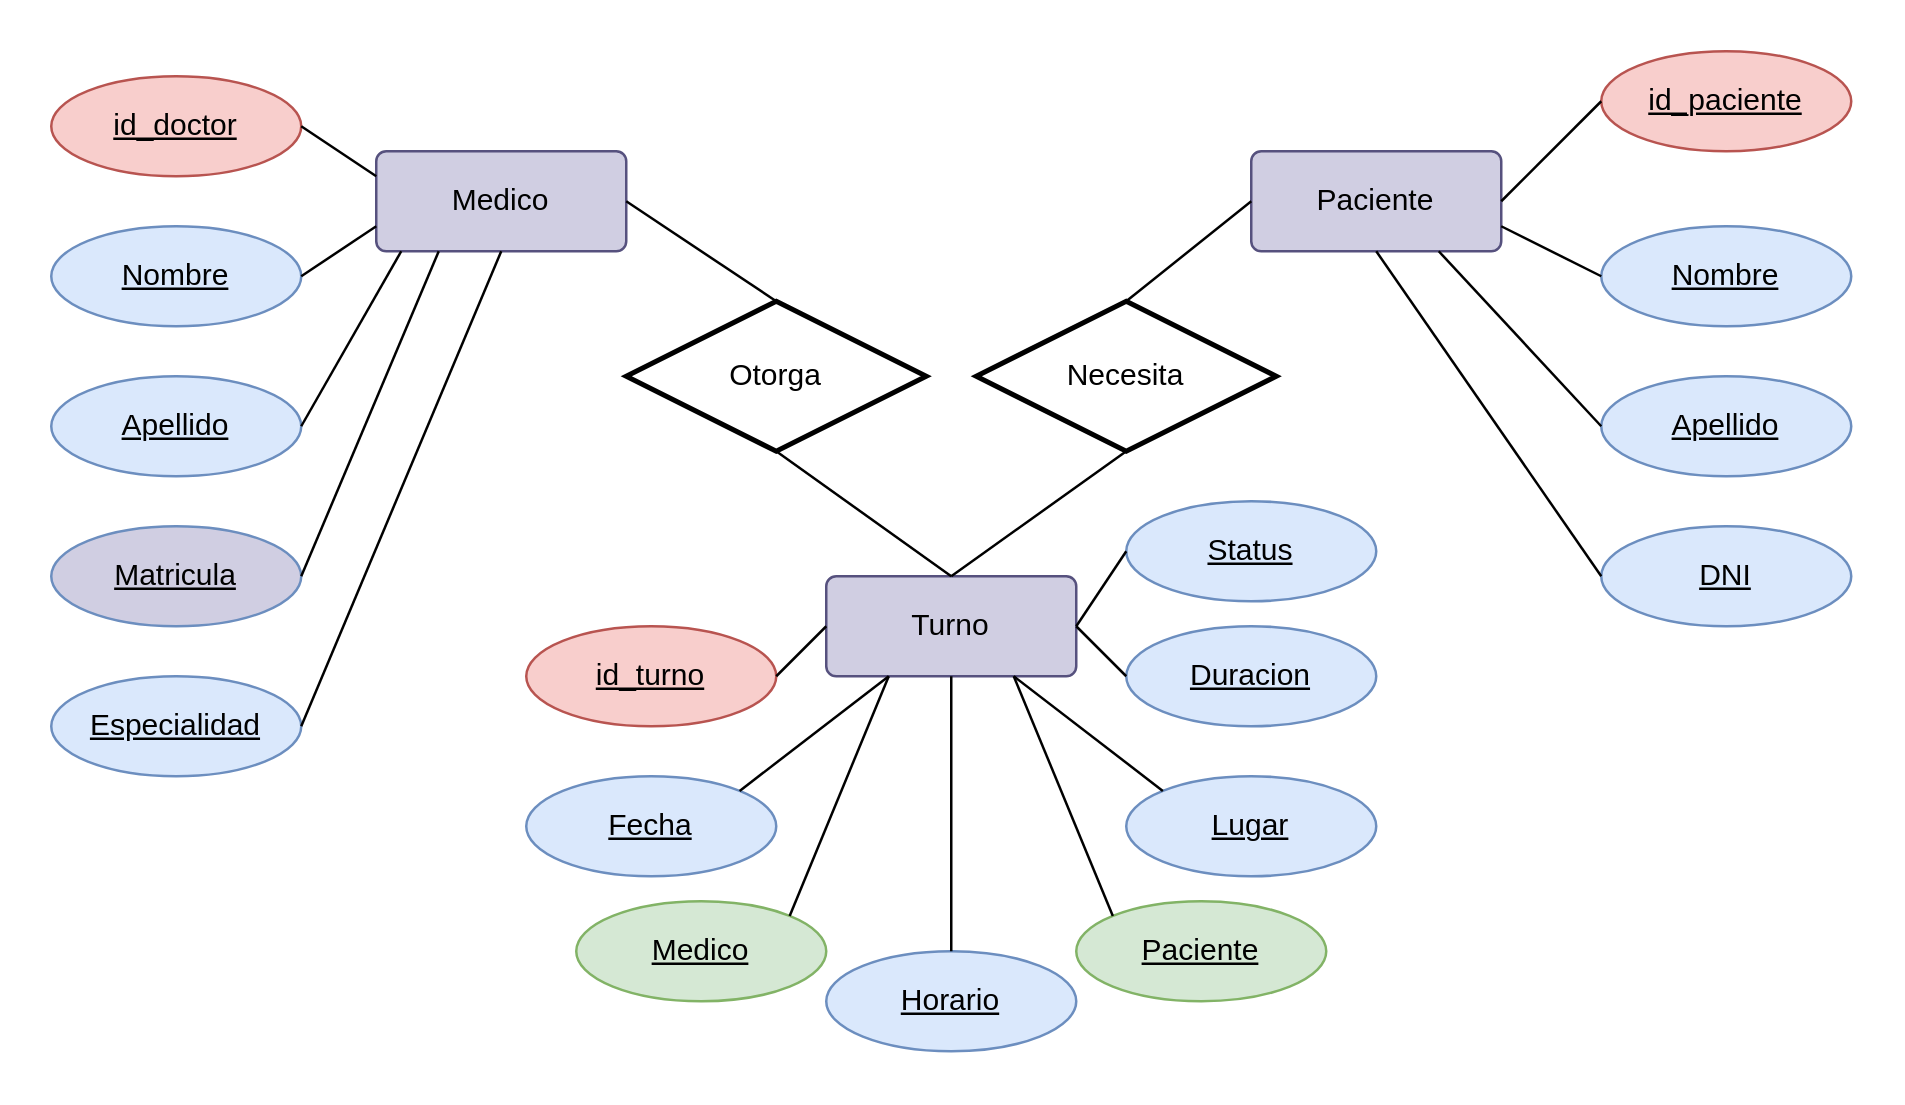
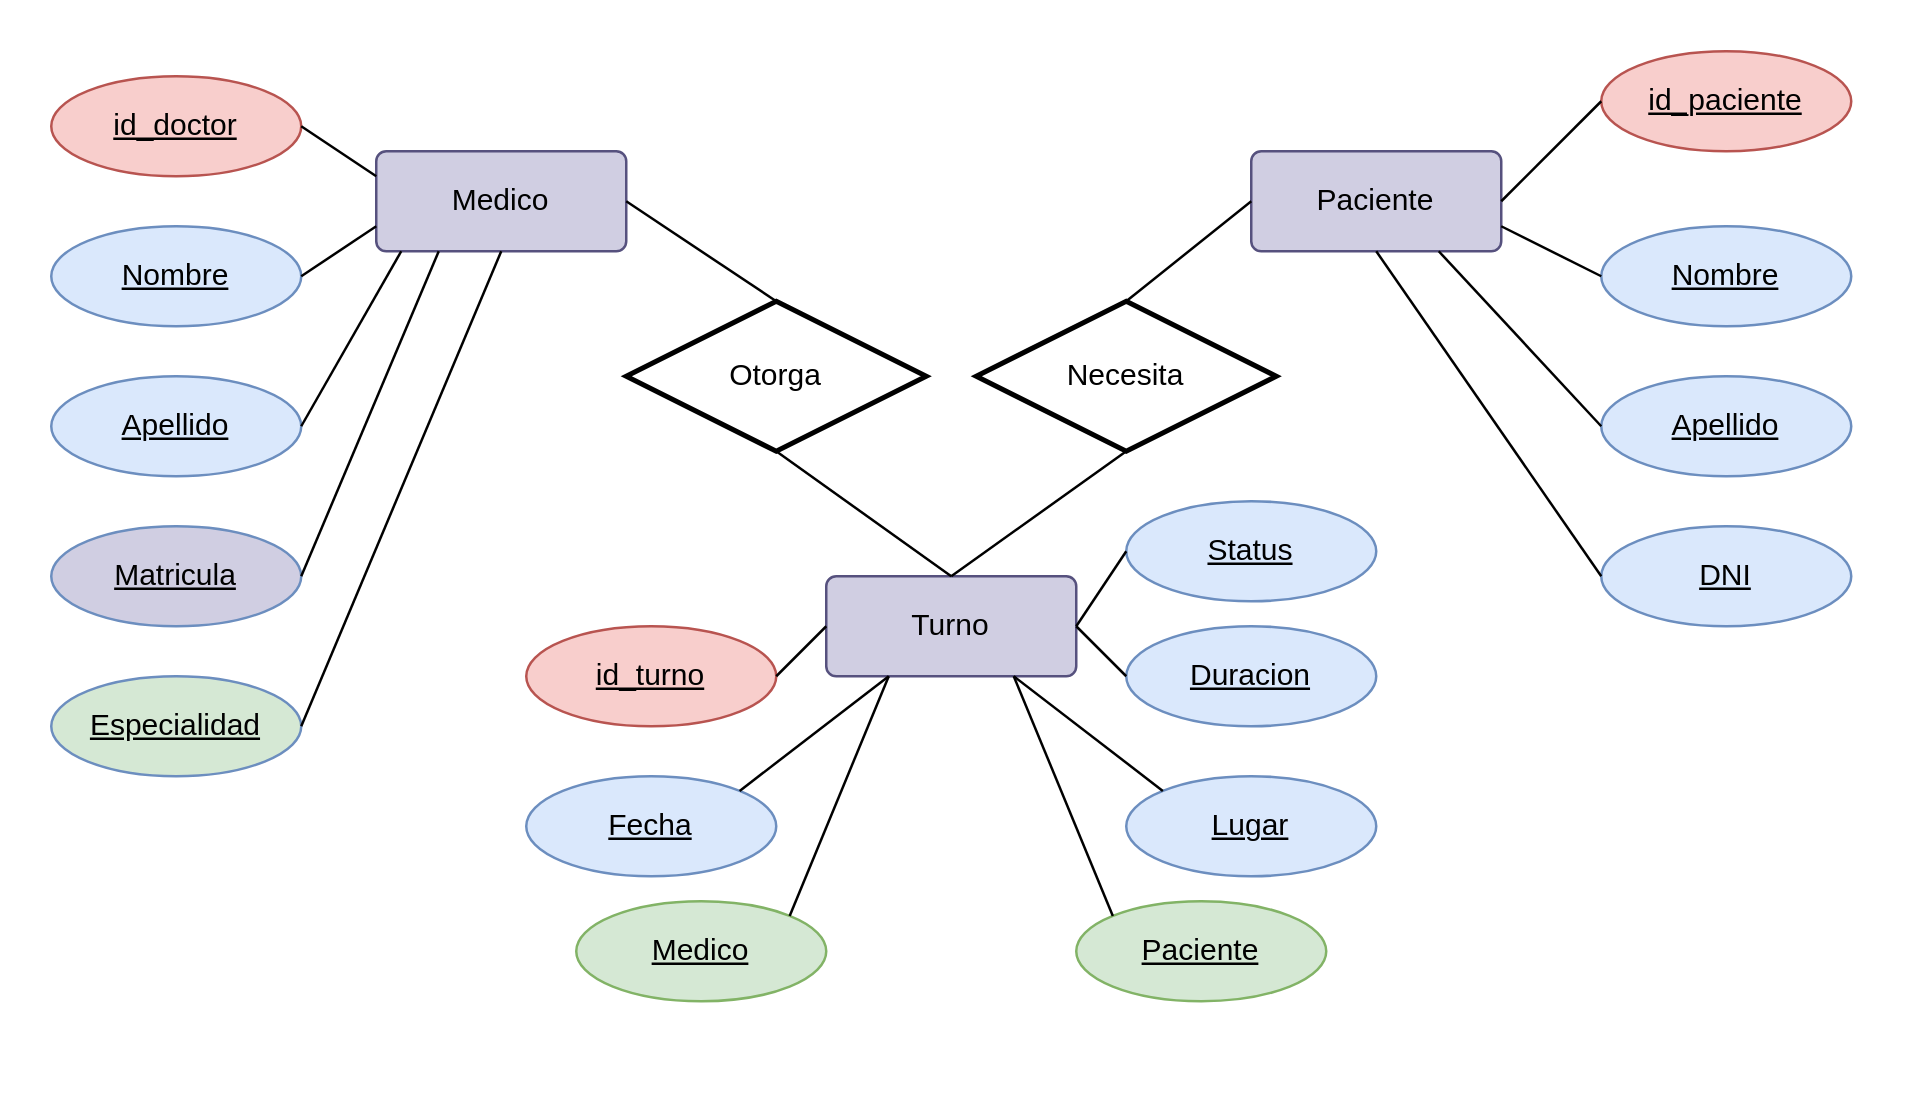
node "Especialidad": fillcolor #dae8fc -> #d5e8d4
edge "Turno" -- "Horario": removed
node "Horario": removed
